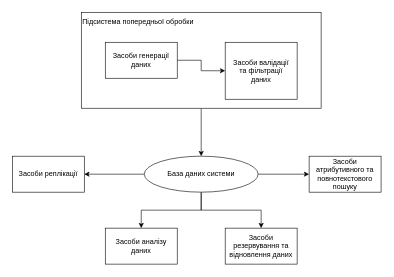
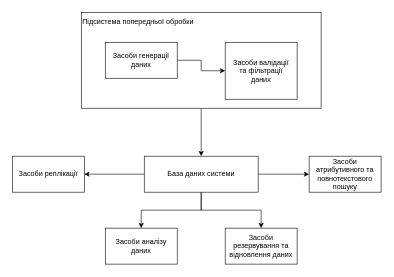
node "База даних системи": shape ellipse -> rectangle
